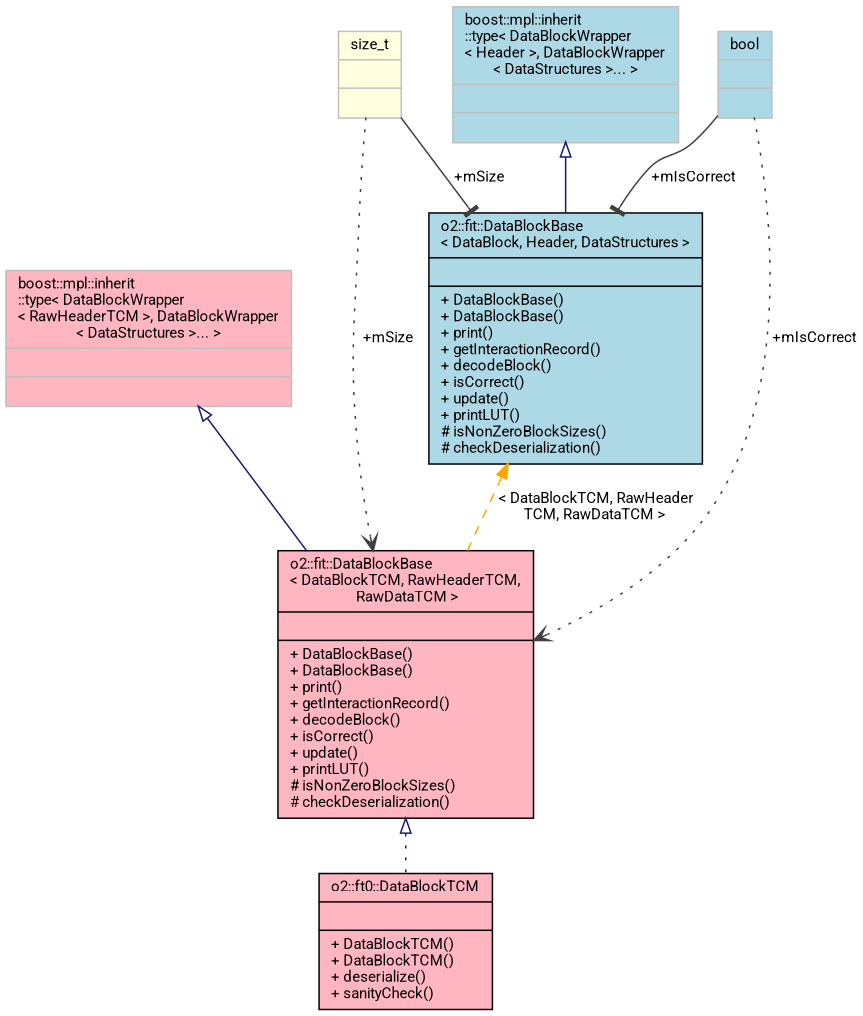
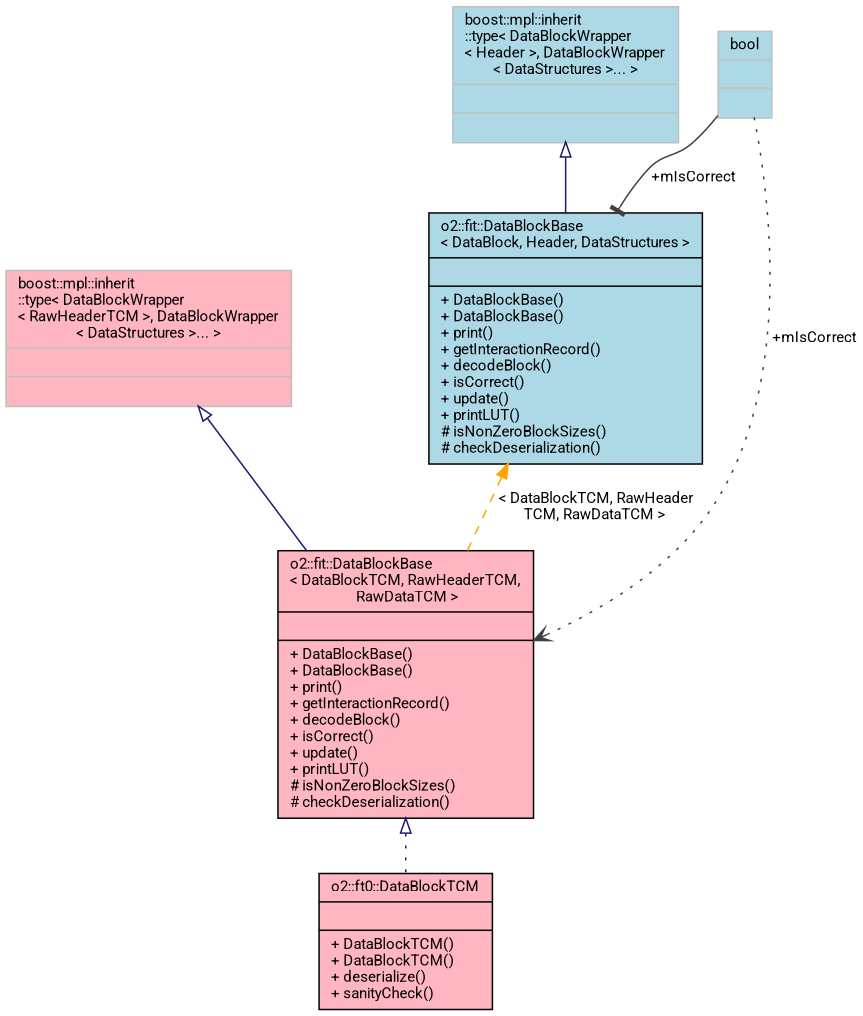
node "size_t": removed
